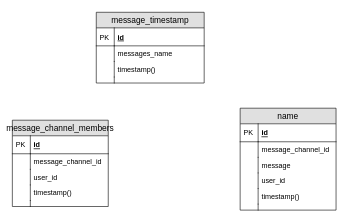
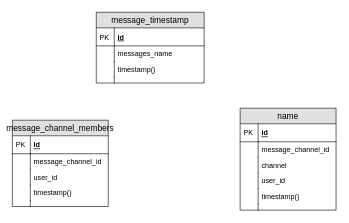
node "message": label "message" -> "channel"
